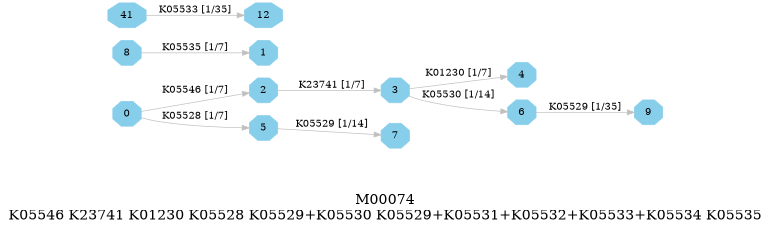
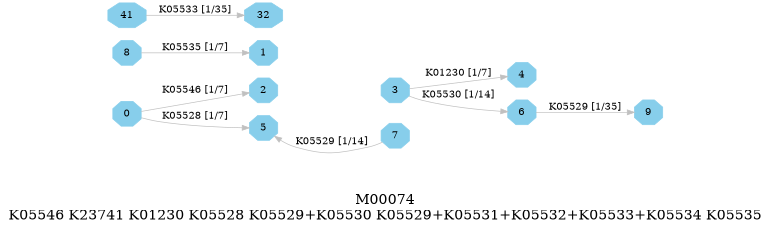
node "12": label "12" -> "32"
edge "2" -> "3": removed, label "K23741 [1/7]"
edge "5" -> "7": reversed
